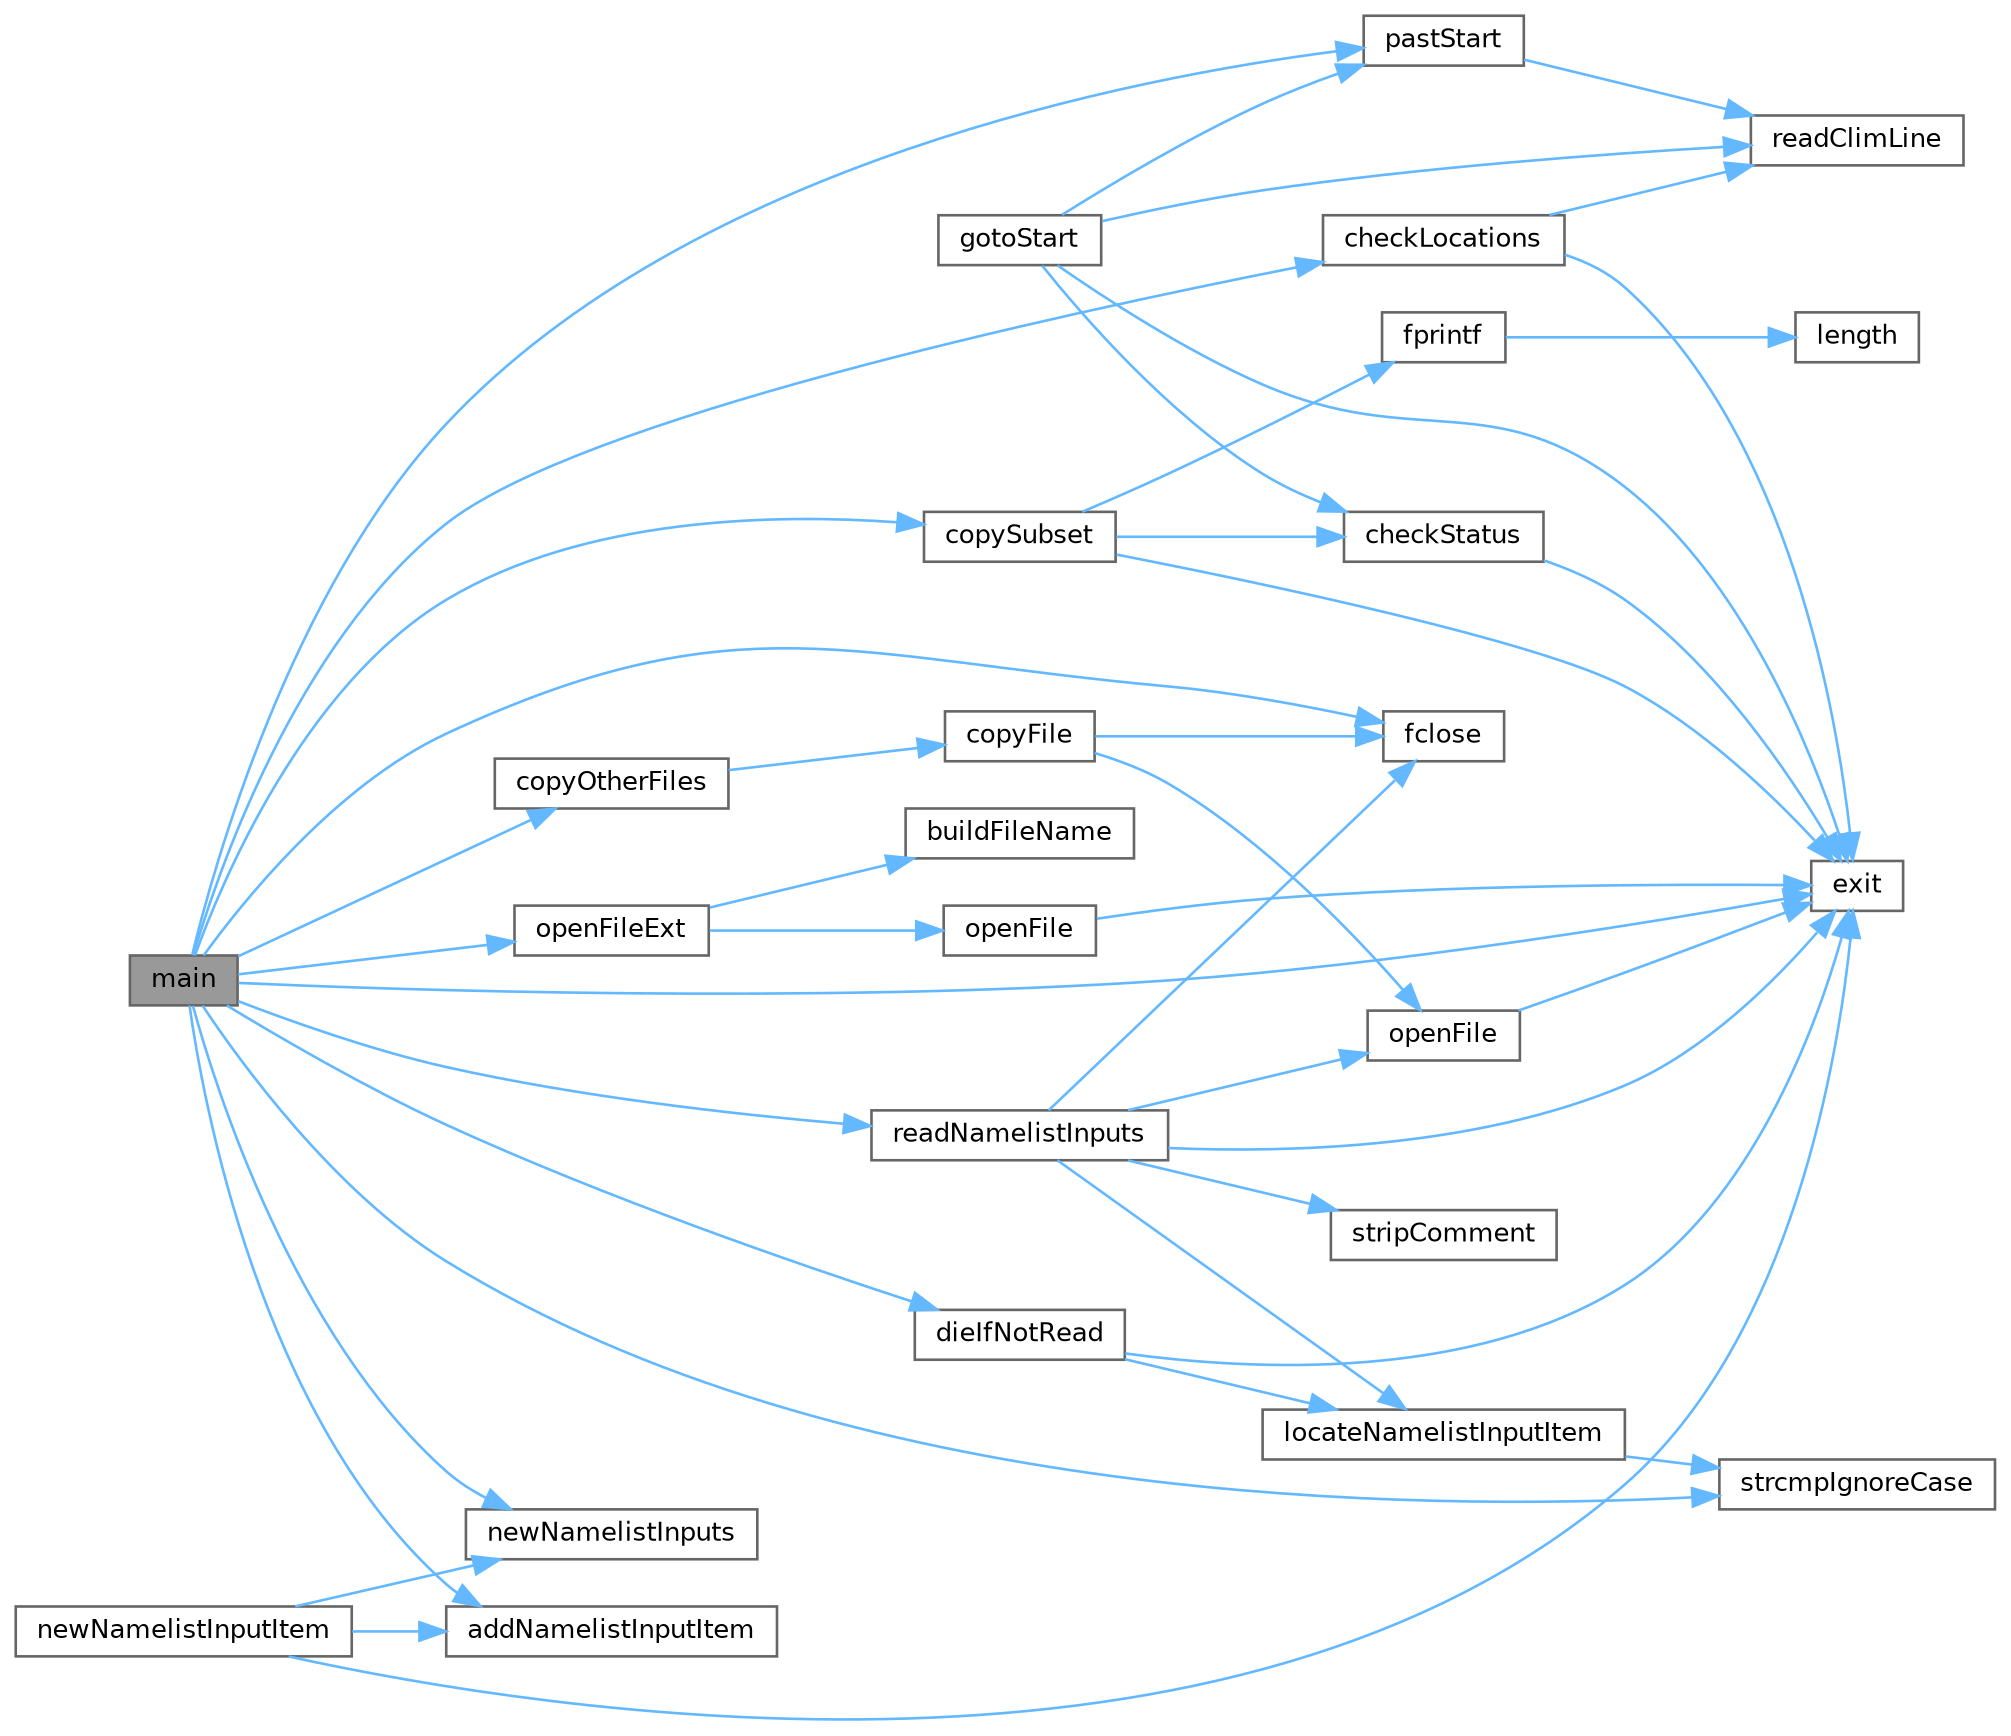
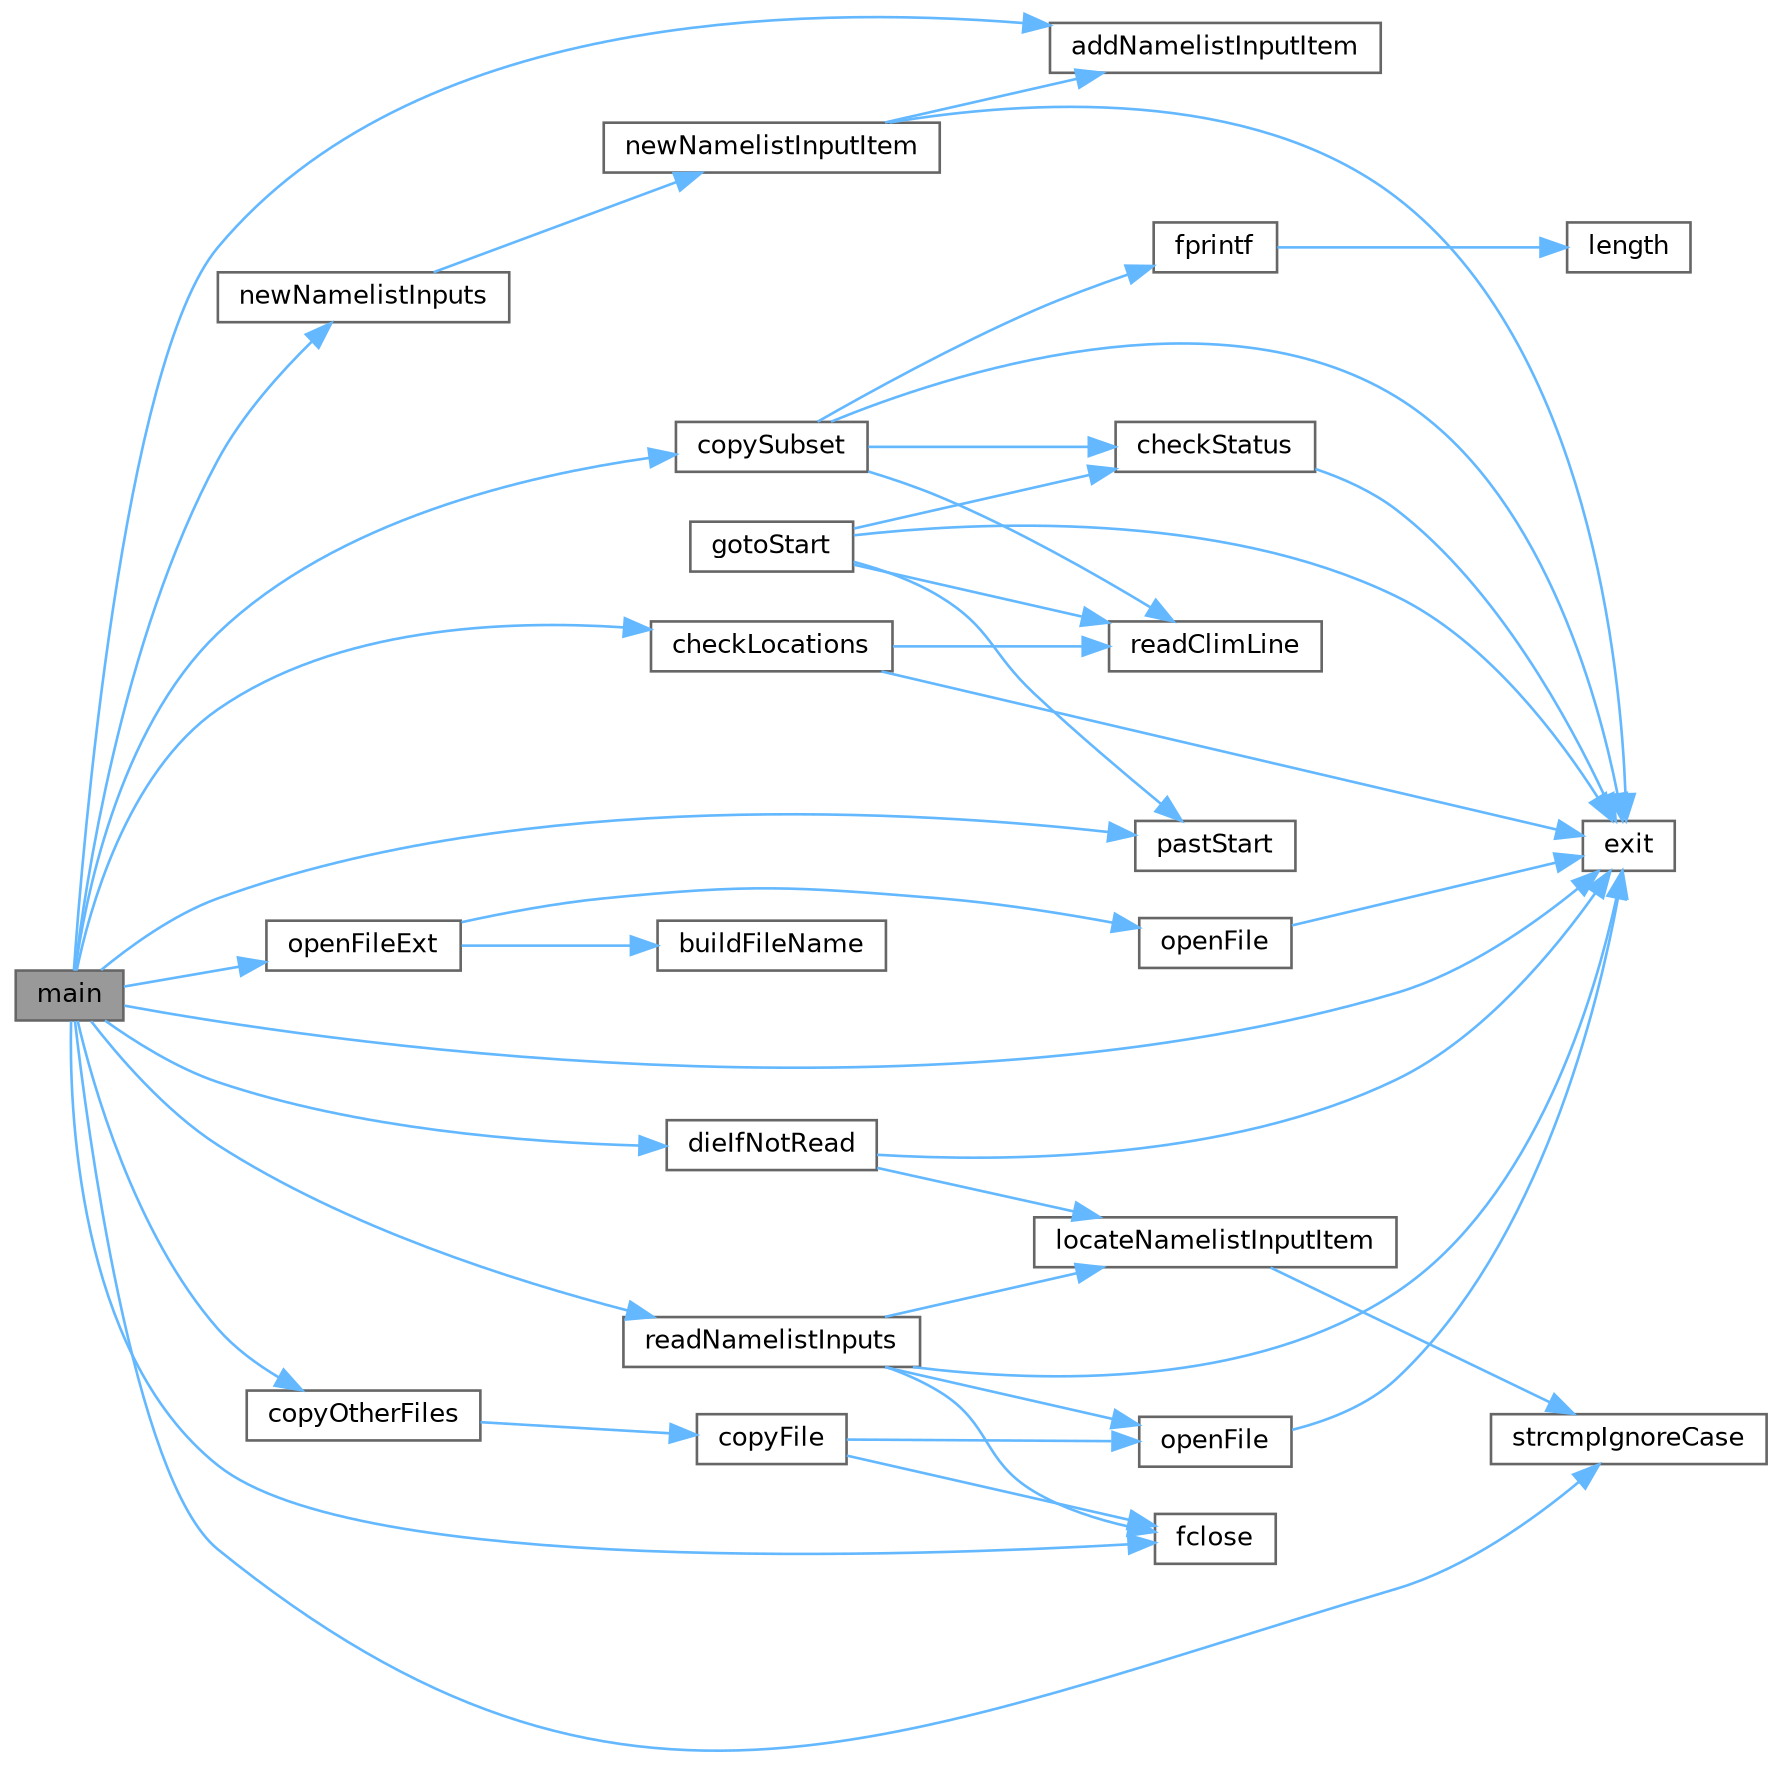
edge "pastStart" -> "readClimLine": now "copySubset" -> "readClimLine"
node "stripComment": removed
edge "newNamelistInputItem" -> "newNamelistInputs": reversed
